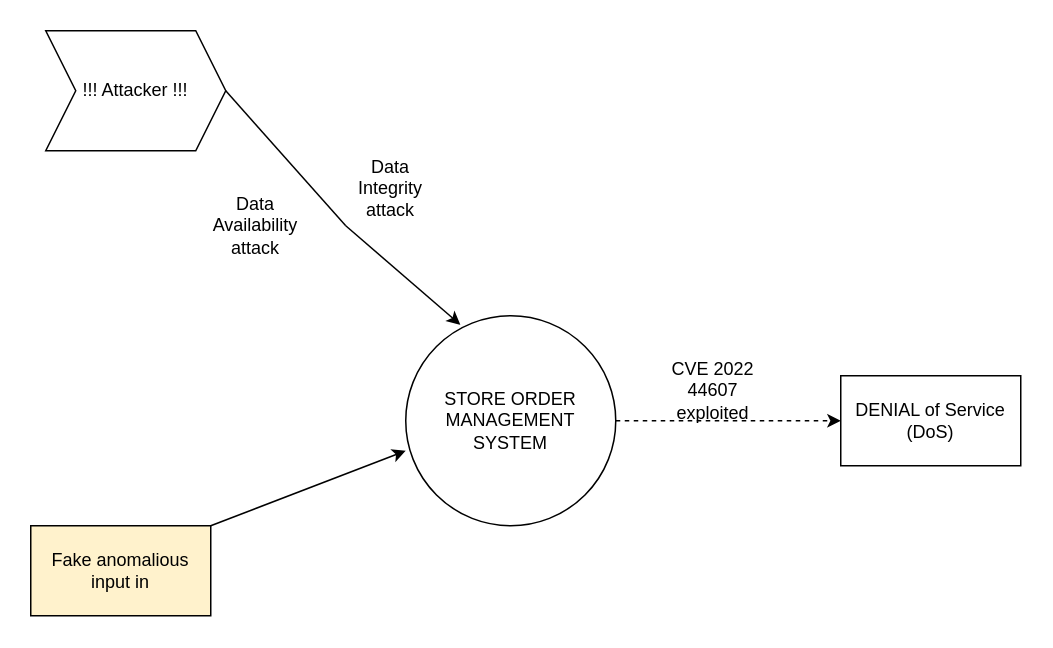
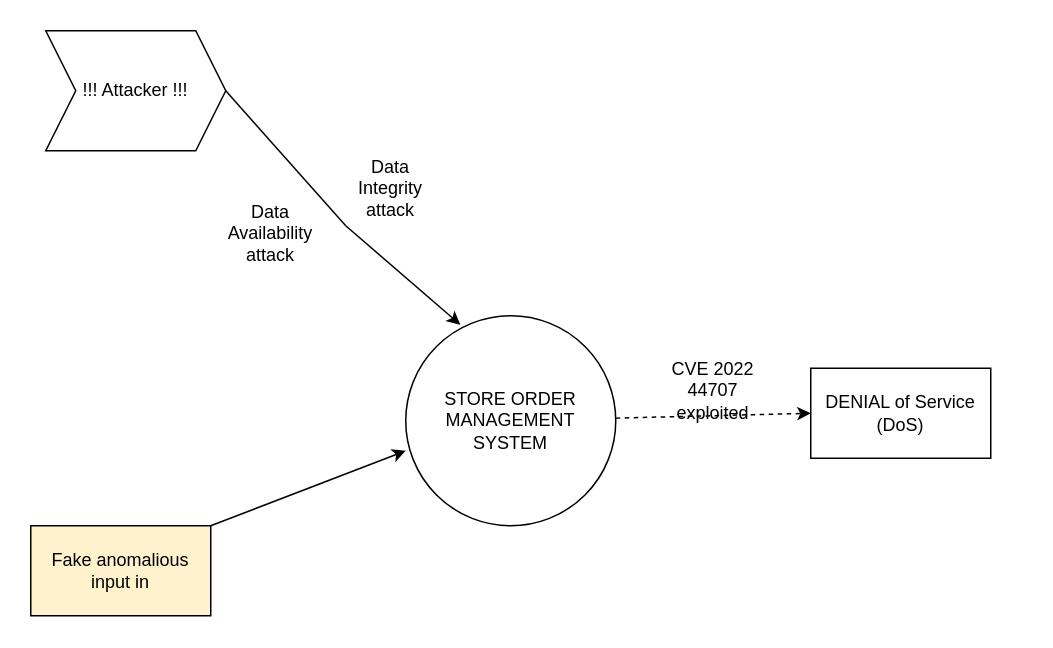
node "Data Availability attack": moved (256, 226) -> (271, 233)
node "CVE 2022 44607 exploited": label "CVE 2022 44607 exploited" -> "CVE 2022 44707 exploited"
node "DENIAL of Service (DoS)": moved (931, 421) -> (901, 413)
